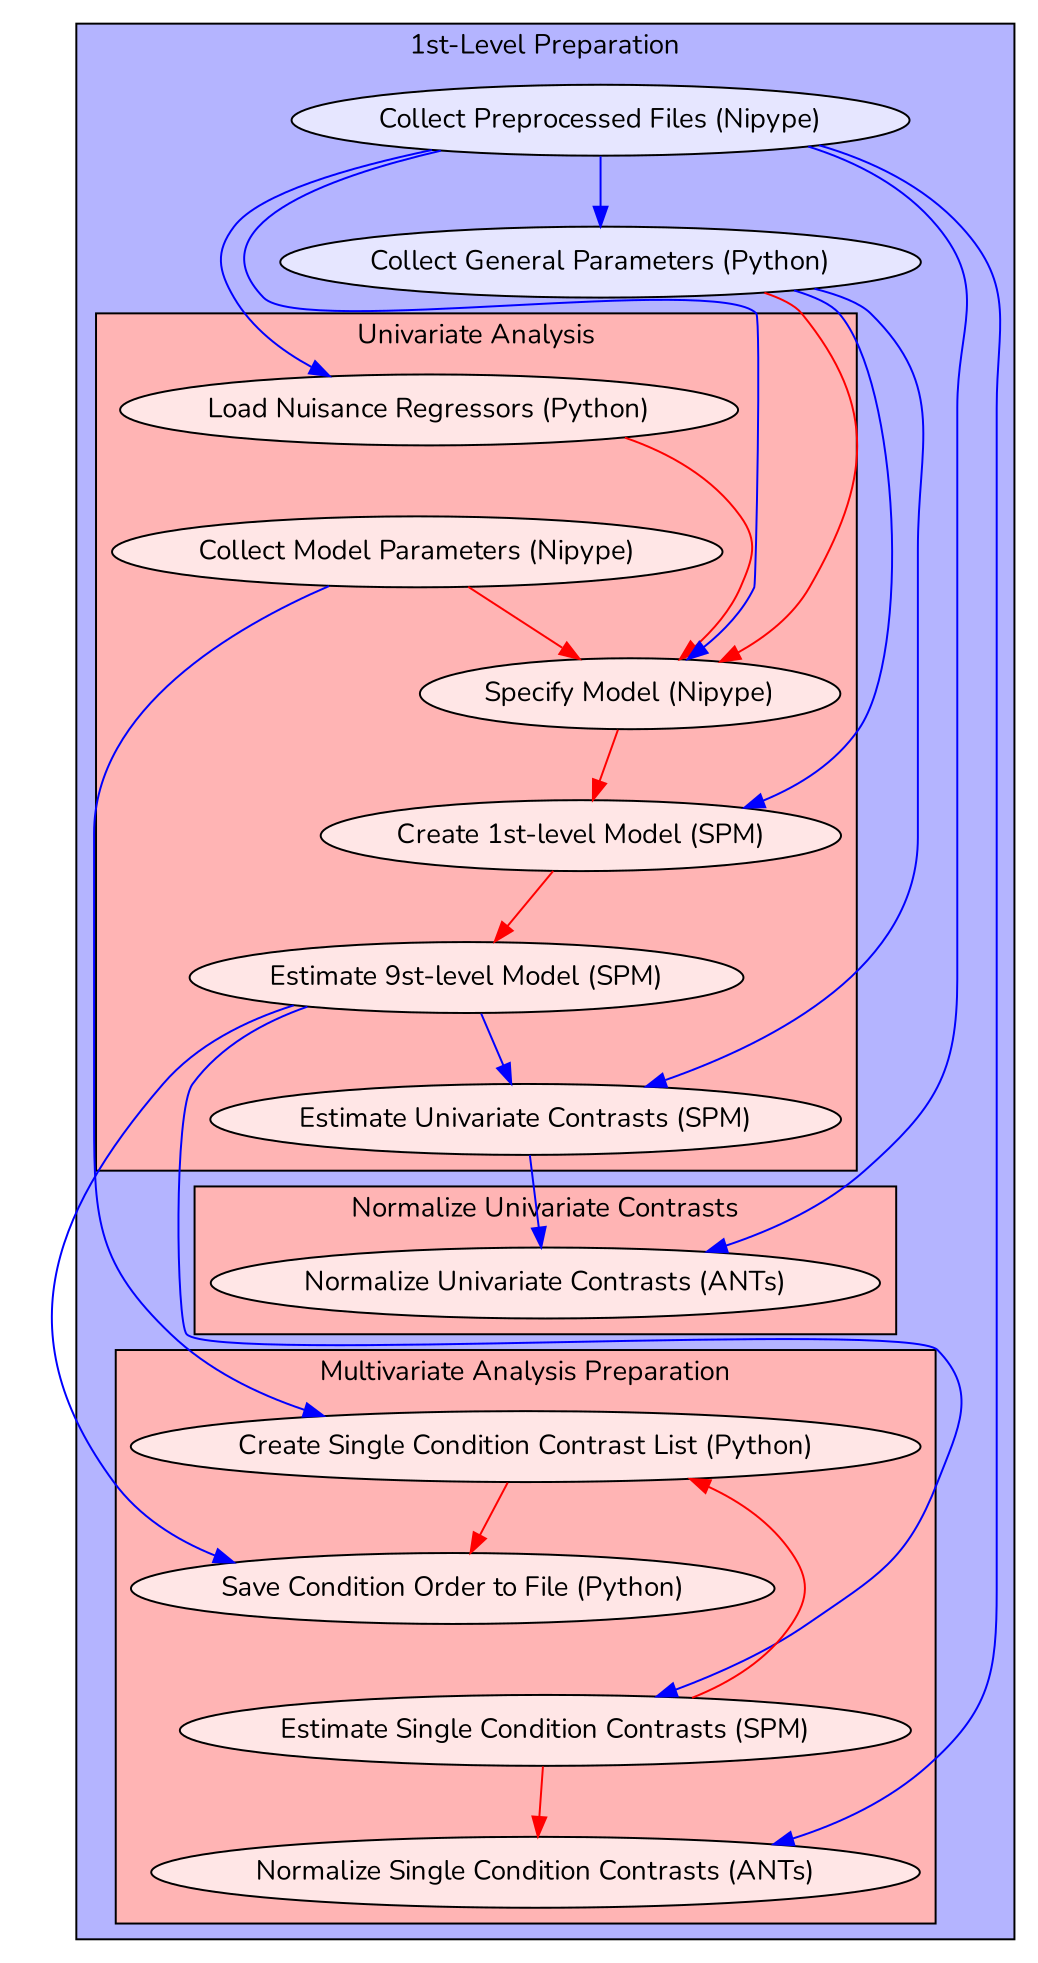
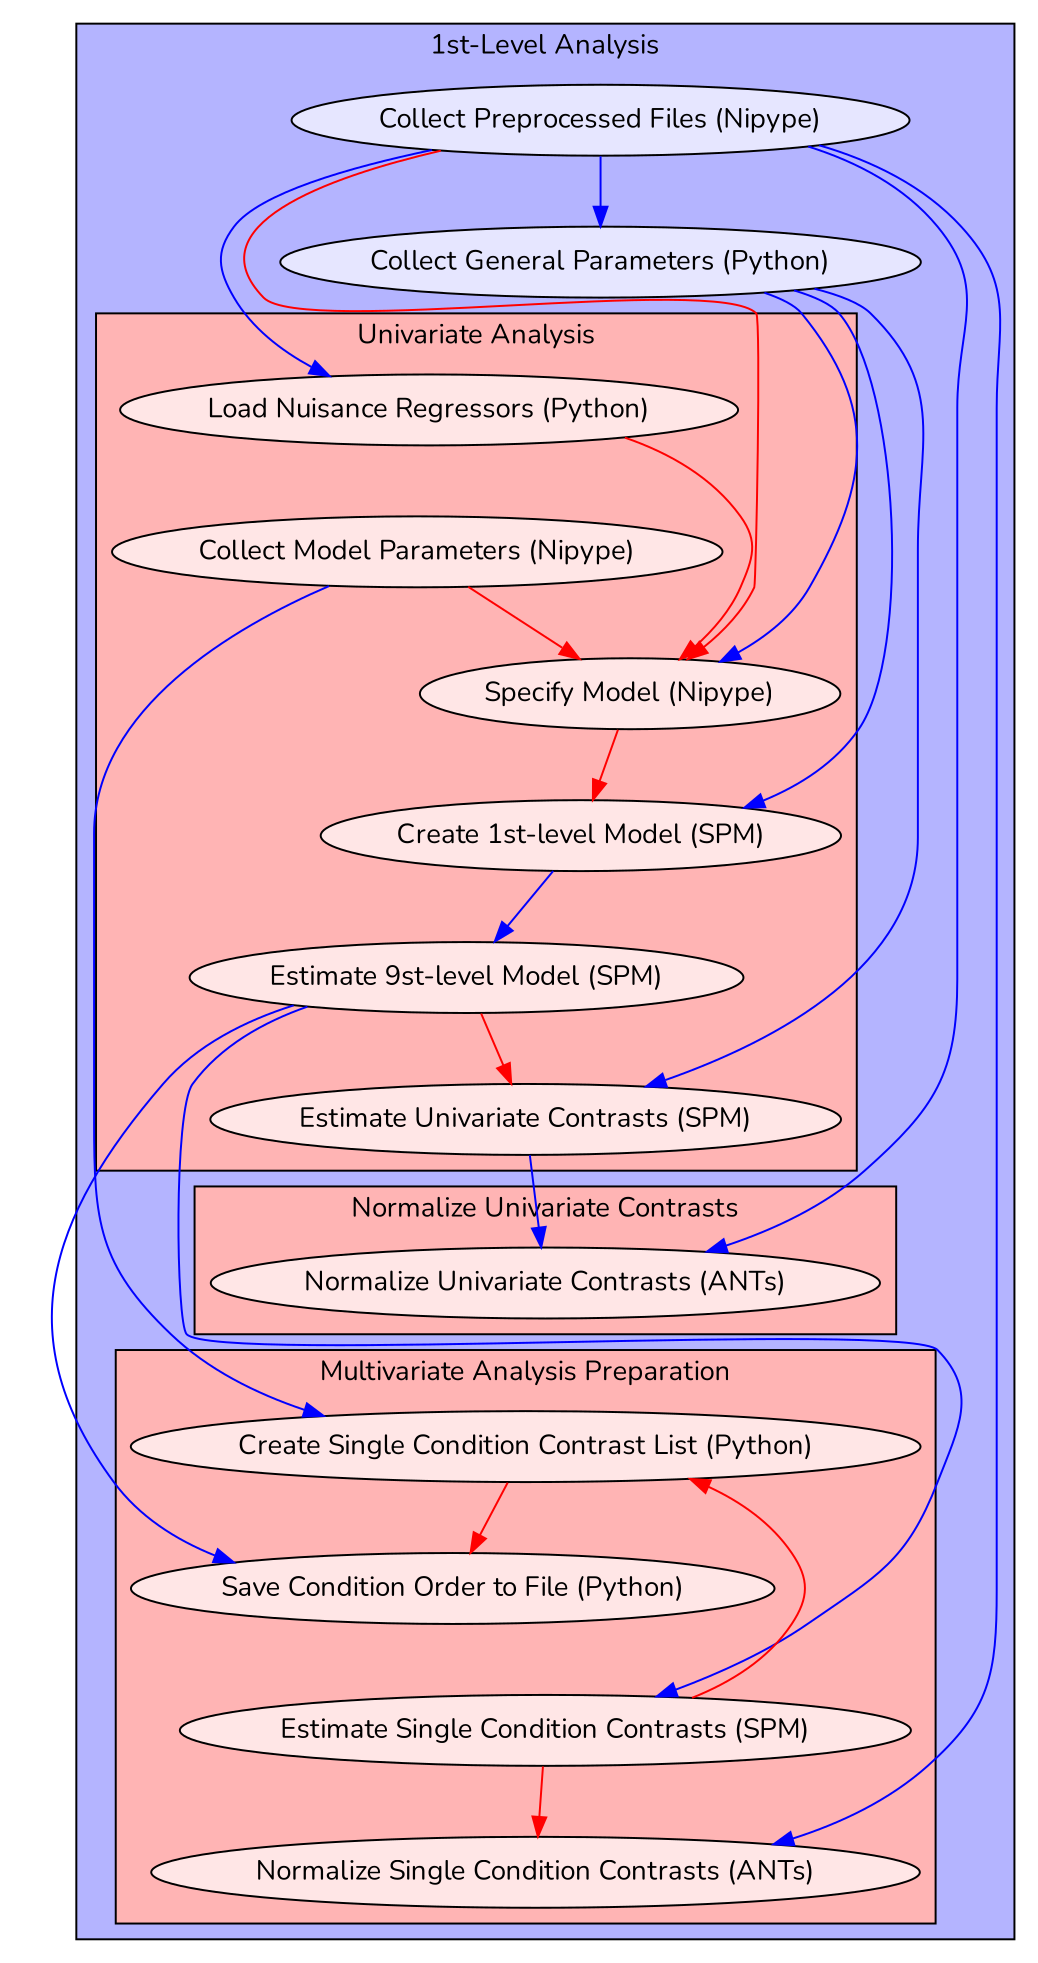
cluster "1st-Level Preparation": label "1st-Level Preparation" -> "1st-Level Analysis"
edge "Collect Preprocessed Files (Nipype)" -> "Specify Model (Nipype)": color #0000ff -> #ff0000
edge "Collect General Parameters (Python)" -> "Specify Model (Nipype)": color #ff0000 -> #0000ff
edge "Create 1st-level Model (SPM)" -> "Estimate 9st-level Model (SPM)": color #ff0000 -> #0000ff
edge "Estimate 9st-level Model (SPM)" -> "Estimate Univariate Contrasts (SPM)": color #0000ff -> #ff0000
